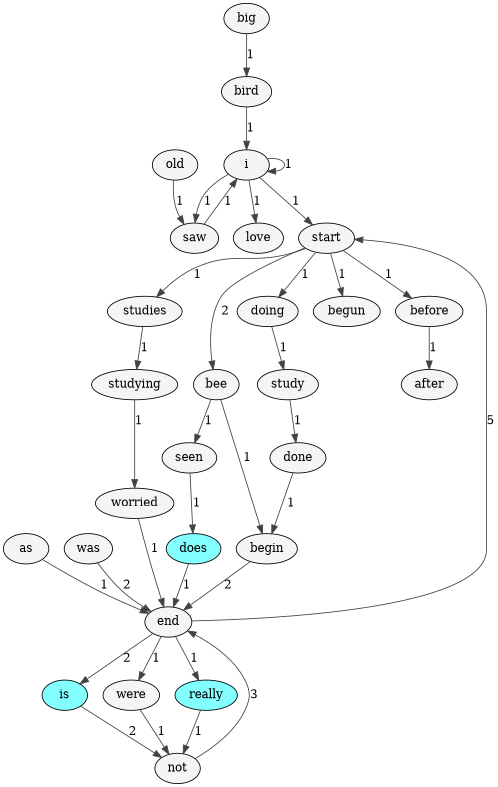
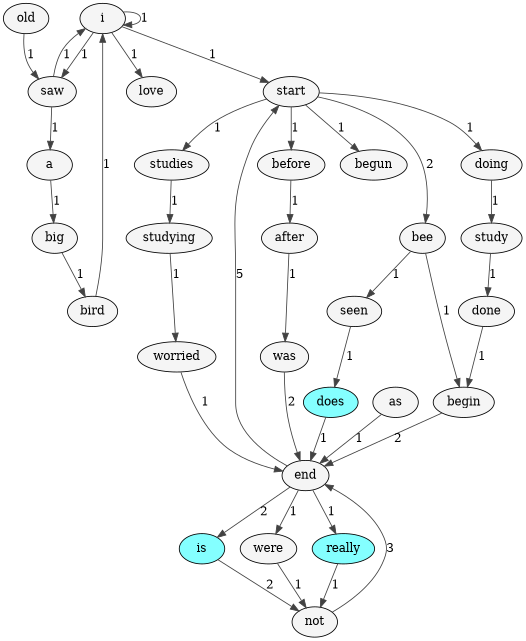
node "a": added
edge "after" -> "was": added, label "1"
